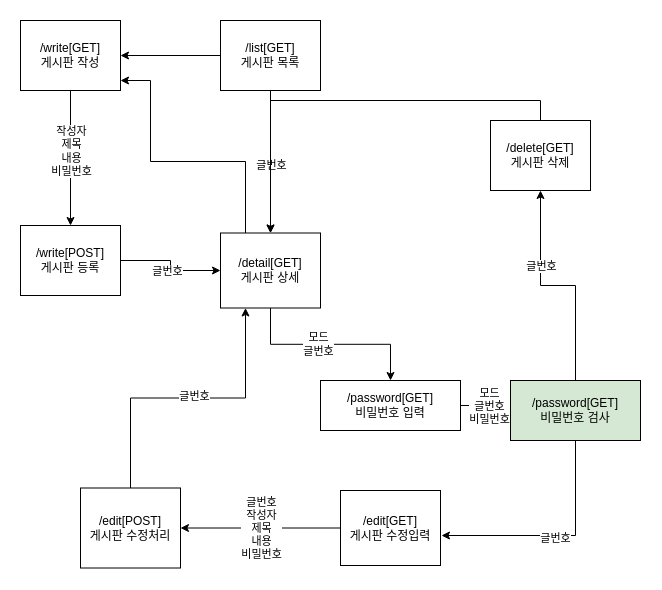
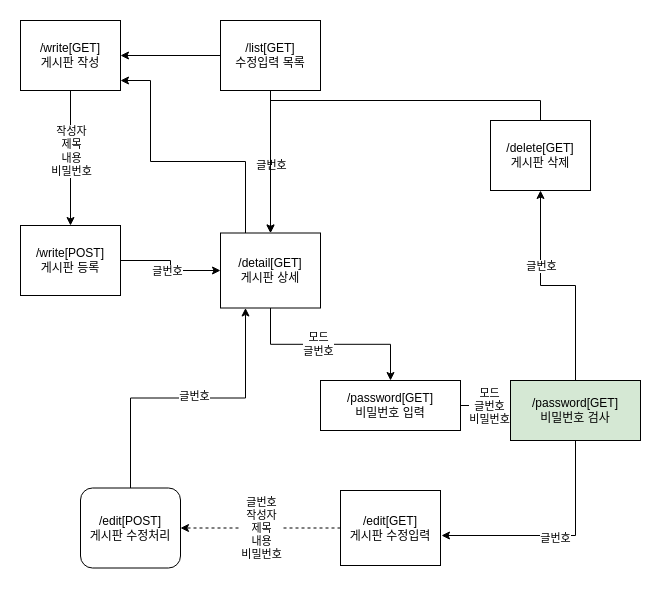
node "/list[GET] 게시판 목록": label "/list[GET] 게시판 목록" -> "/list[GET] 수정입력 목록"
node "/edit[POST] 게시판 수정처리": shape rectangle -> rounded rectangle
edge "/edit[GET] 게시판 수정입력" -> "/edit[POST] 게시판 수정처리": style solid -> dashed
